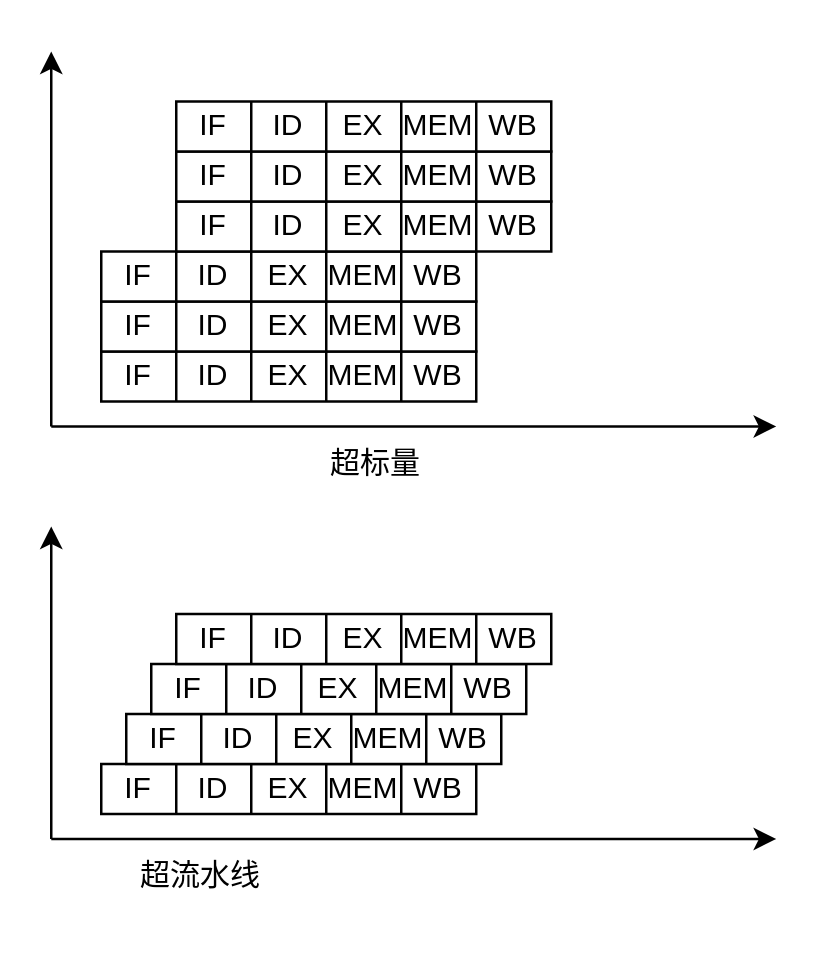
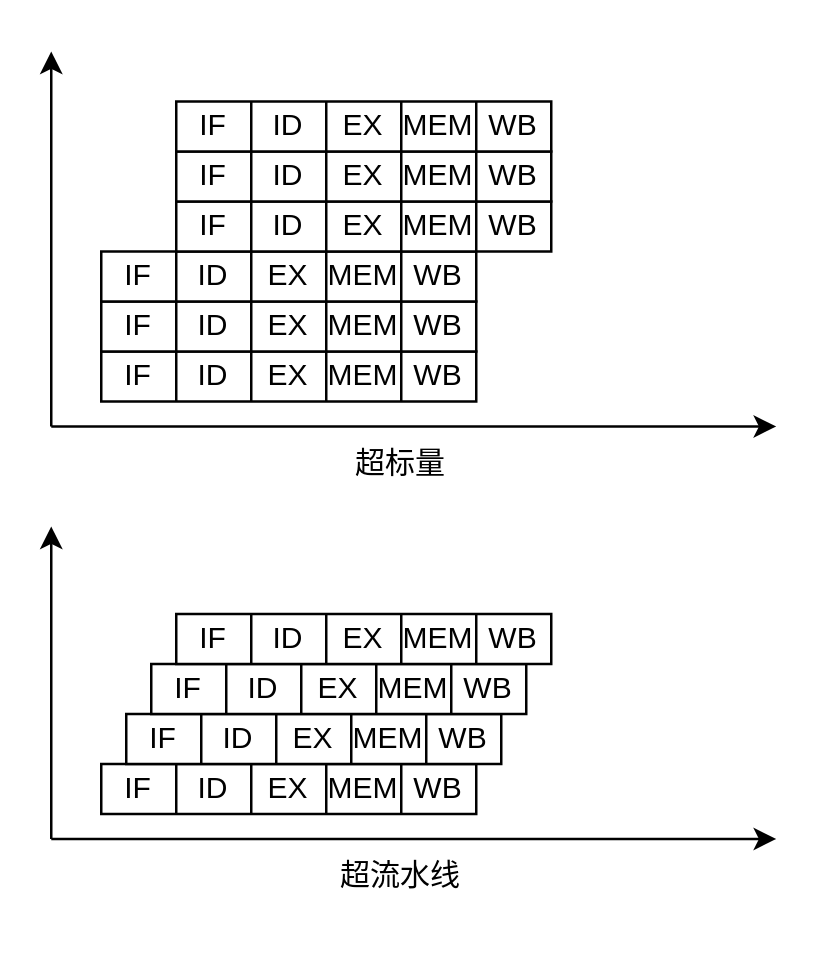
node "超标量": moved (376, 464) -> (401, 464)
node "超流水线": moved (201, 876) -> (401, 876)
